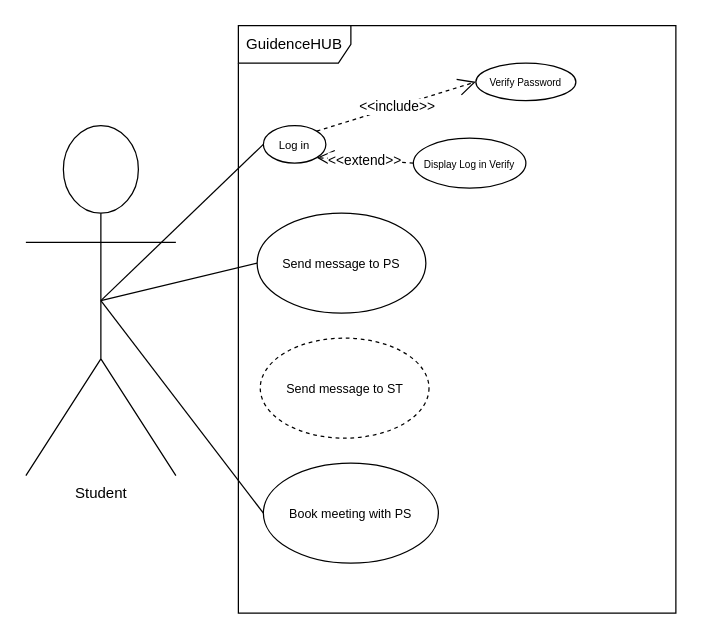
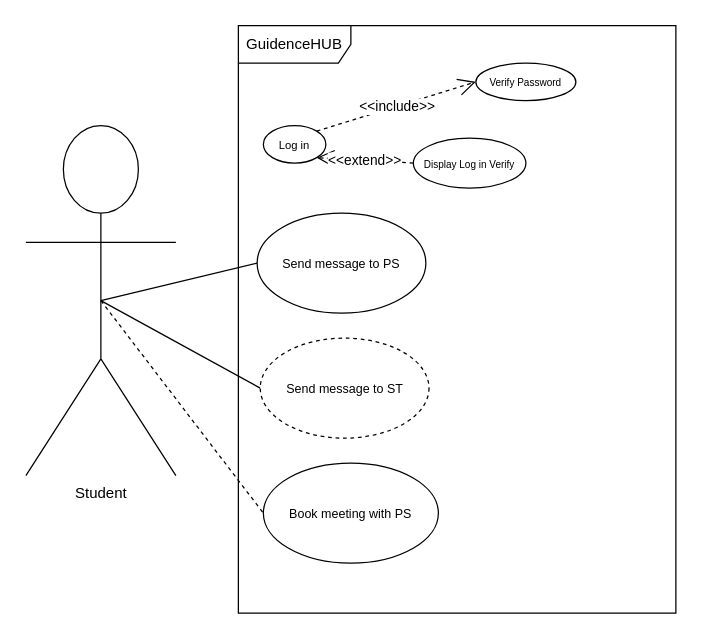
edge "Log in" -- "Student": removed
edge "Student" -- "Send message to ST": added
edge "Student" -- "Book meeting with PS": style solid -> dashed
